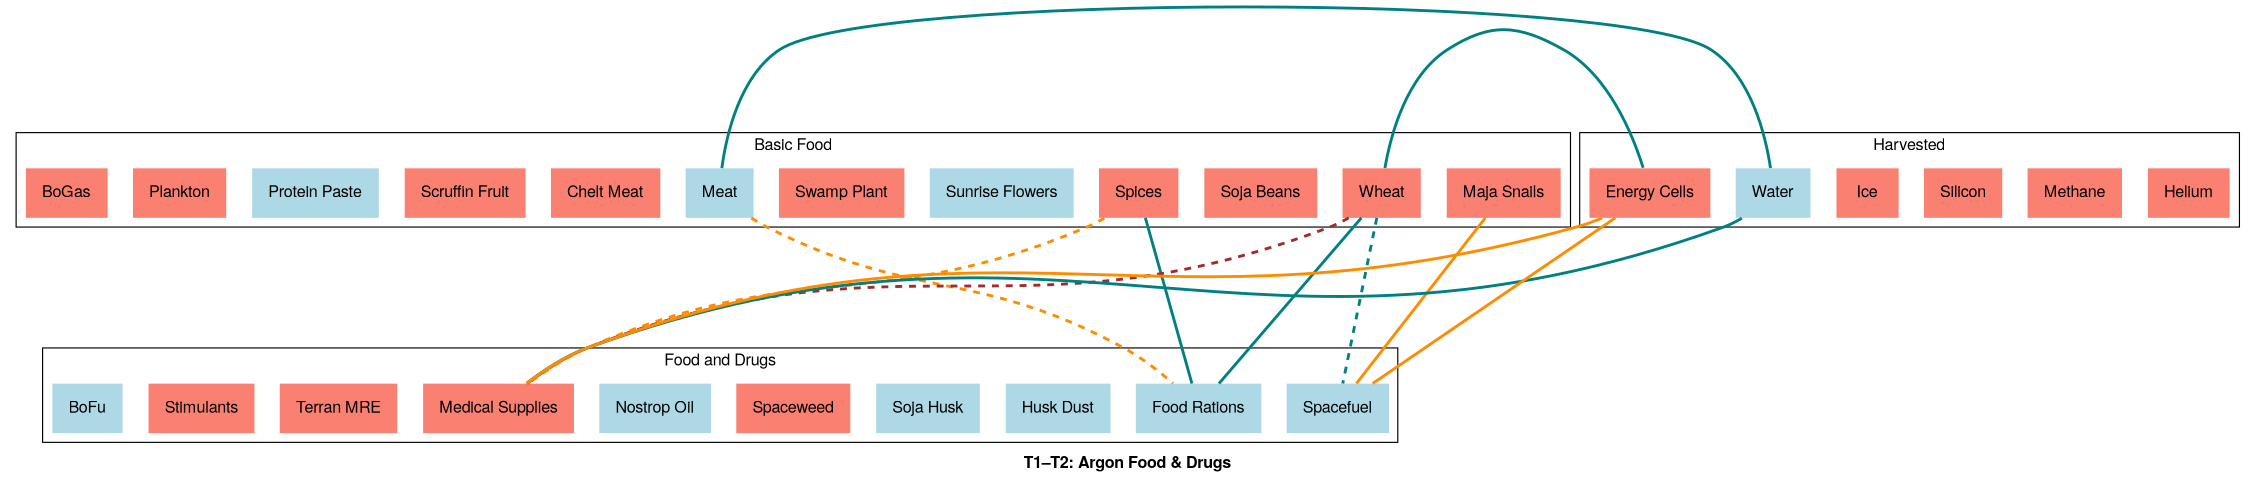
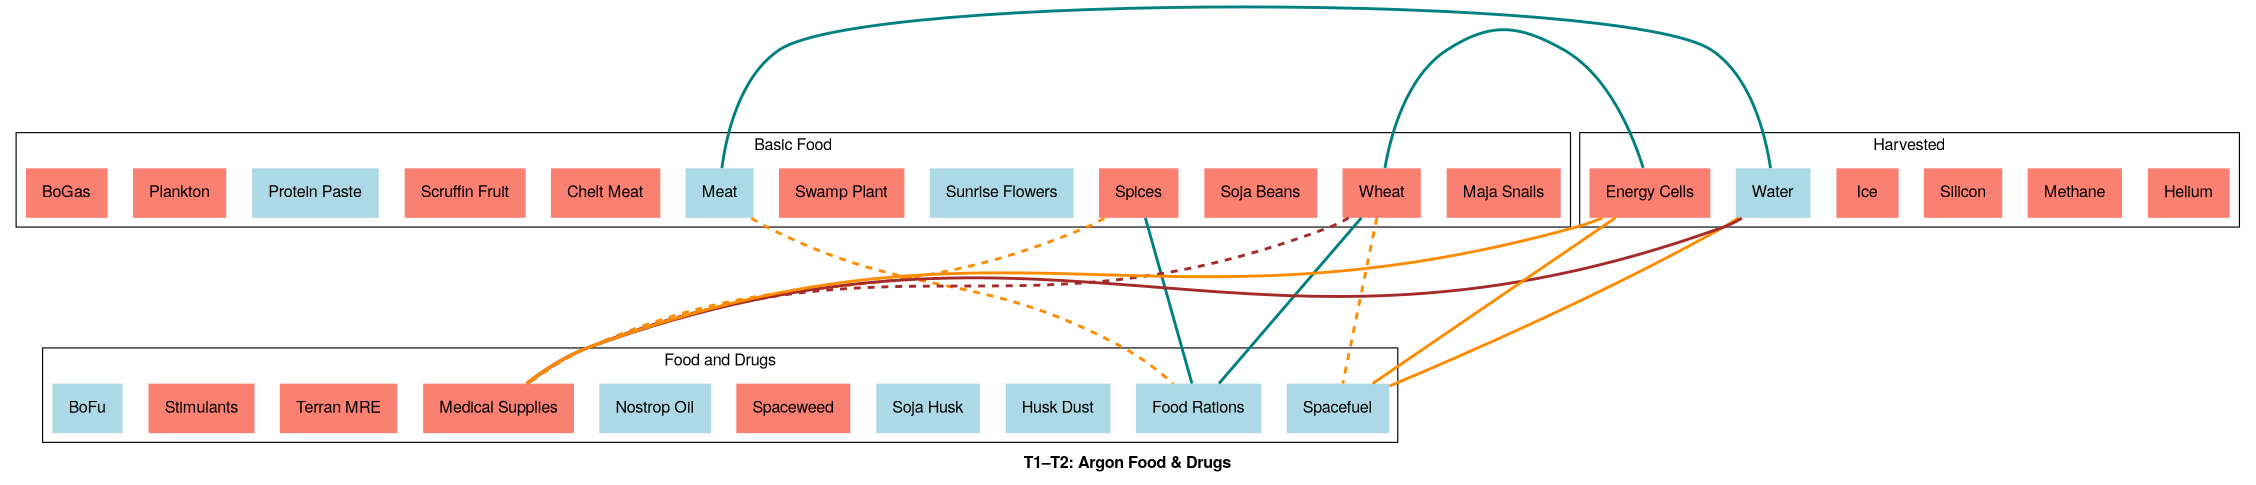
edge "Water" -- "Medical Supplies": color teal -> brown
edge "Maja Snails" -- "Spacefuel": now "Water" -- "Spacefuel"
edge "Wheat" -- "Spacefuel": color teal -> darkorange
